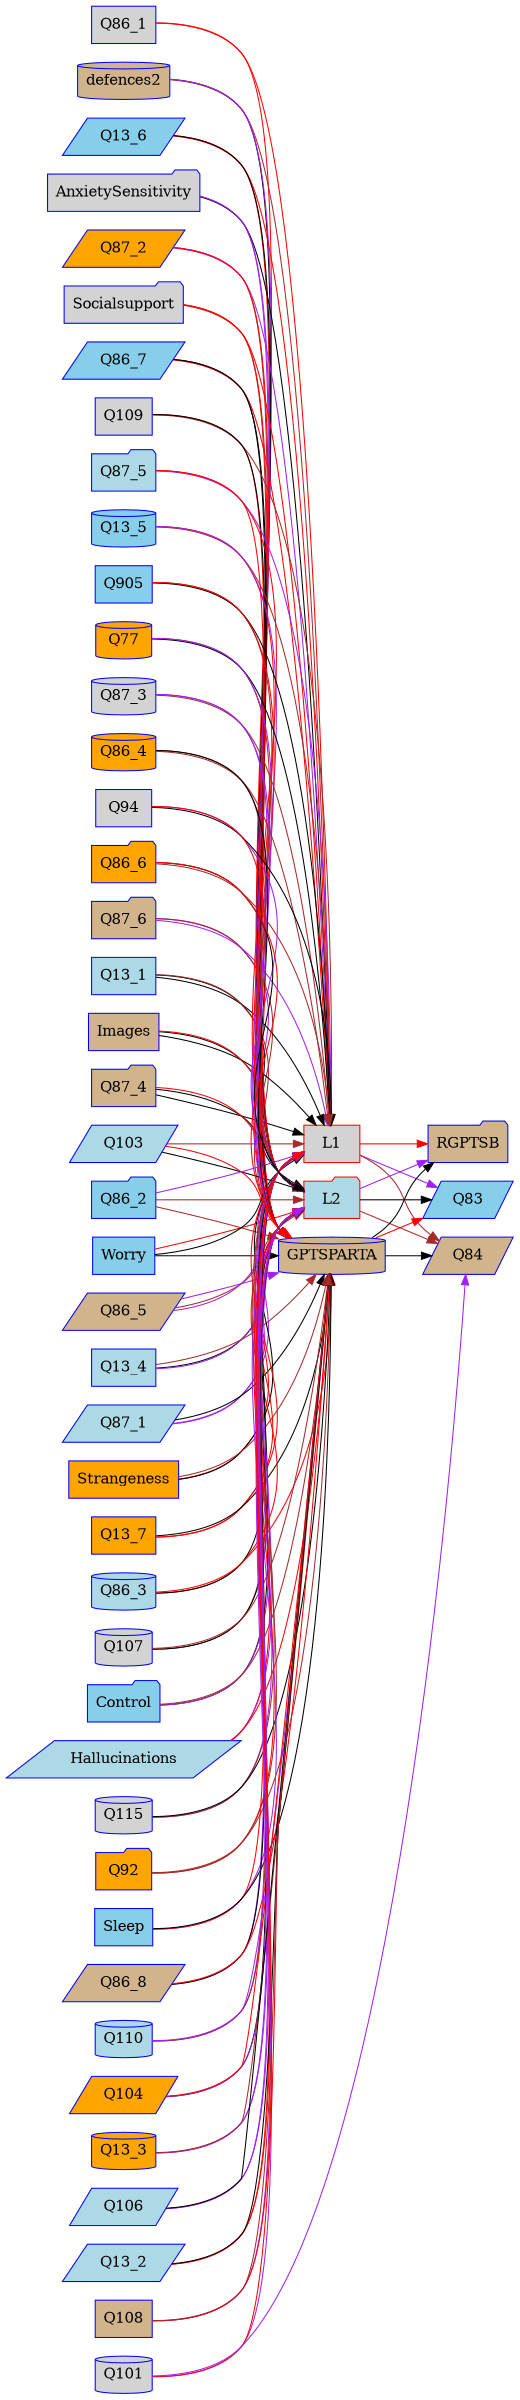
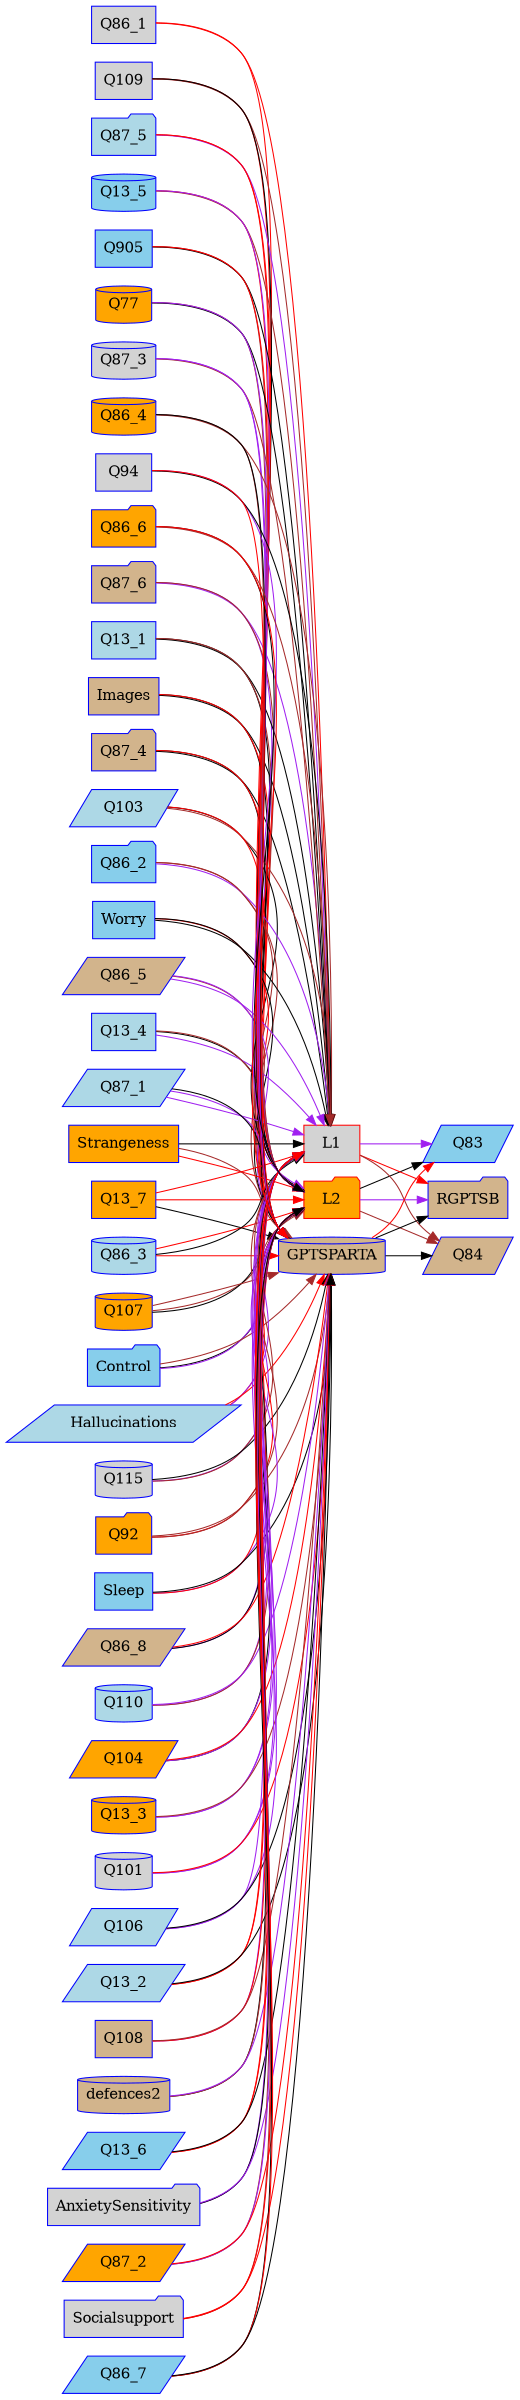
node "L2": fillcolor lightblue -> orange
node "Q107": fillcolor lightgrey -> orange
edge "Q101" -> "Q84": now "Q101" -> "L1"
